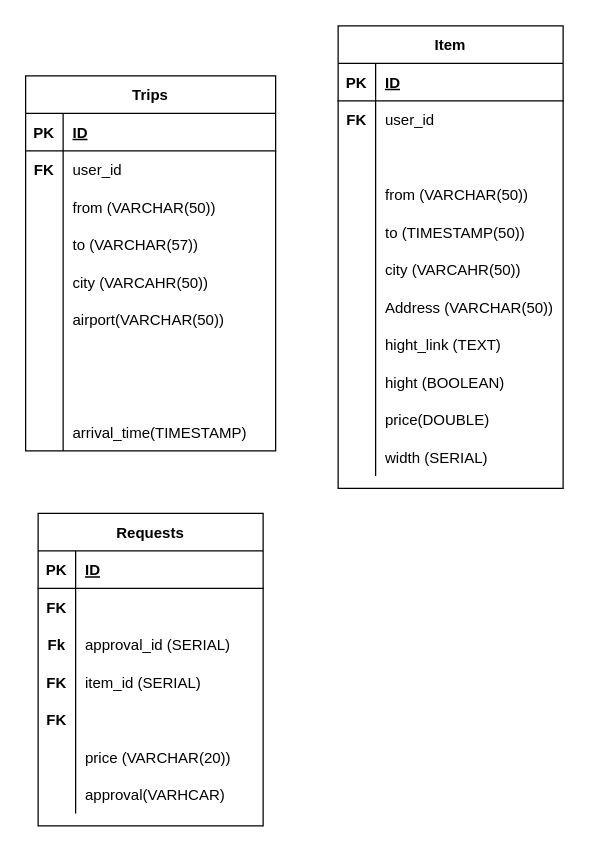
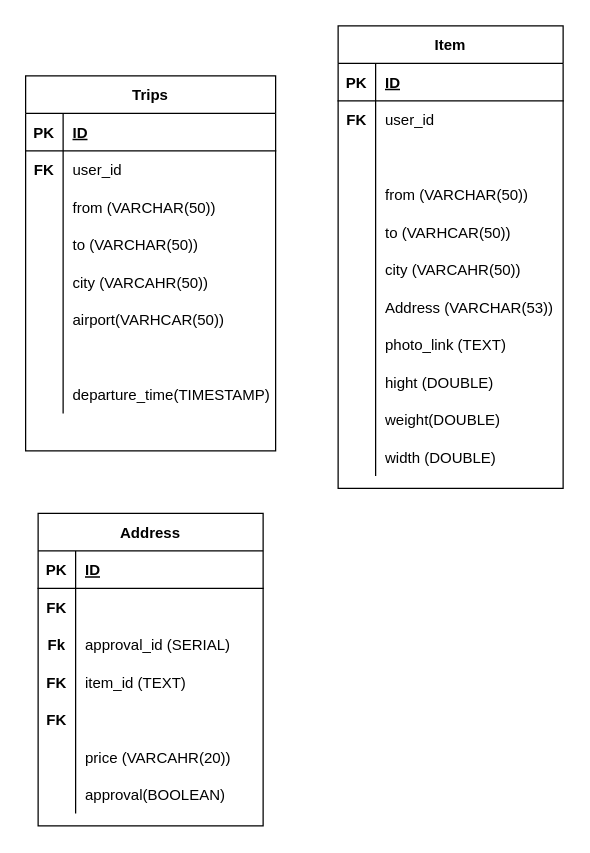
node "to (TIMESTAMP(50))": label "to (TIMESTAMP(50))" -> "to (VARHCAR(50))"
node "to (VARCHAR(57))": label "to (VARCHAR(57))" -> "to (VARCHAR(50))"
node "Address (VARCHAR(50))": label "Address (VARCHAR(50))" -> "Address (VARCHAR(53))"
node "airport(VARCHAR(50))": label "airport(VARCHAR(50))" -> "airport(VARHCAR(50))"
node "hight_link (TEXT)": label "hight_link (TEXT)" -> "photo_link (TEXT)"
node "hight (BOOLEAN)": label "hight (BOOLEAN)" -> "hight (DOUBLE)"
node "departure_time(TIMESTAMP)": added
node "price(DOUBLE)": label "price(DOUBLE)" -> "weight(DOUBLE)"
node "arrival_time(TIMESTAMP)": removed
node "width (SERIAL)": label "width (SERIAL)" -> "width (DOUBLE)"
node "Requests": label "Requests" -> "Address"
node "item_id (SERIAL)": label "item_id (SERIAL)" -> "item_id (TEXT)"
node "price (VARCHAR(20))": label "price (VARCHAR(20))" -> "price (VARCAHR(20))"
node "approval(VARHCAR)": label "approval(VARHCAR)" -> "approval(BOOLEAN)"
